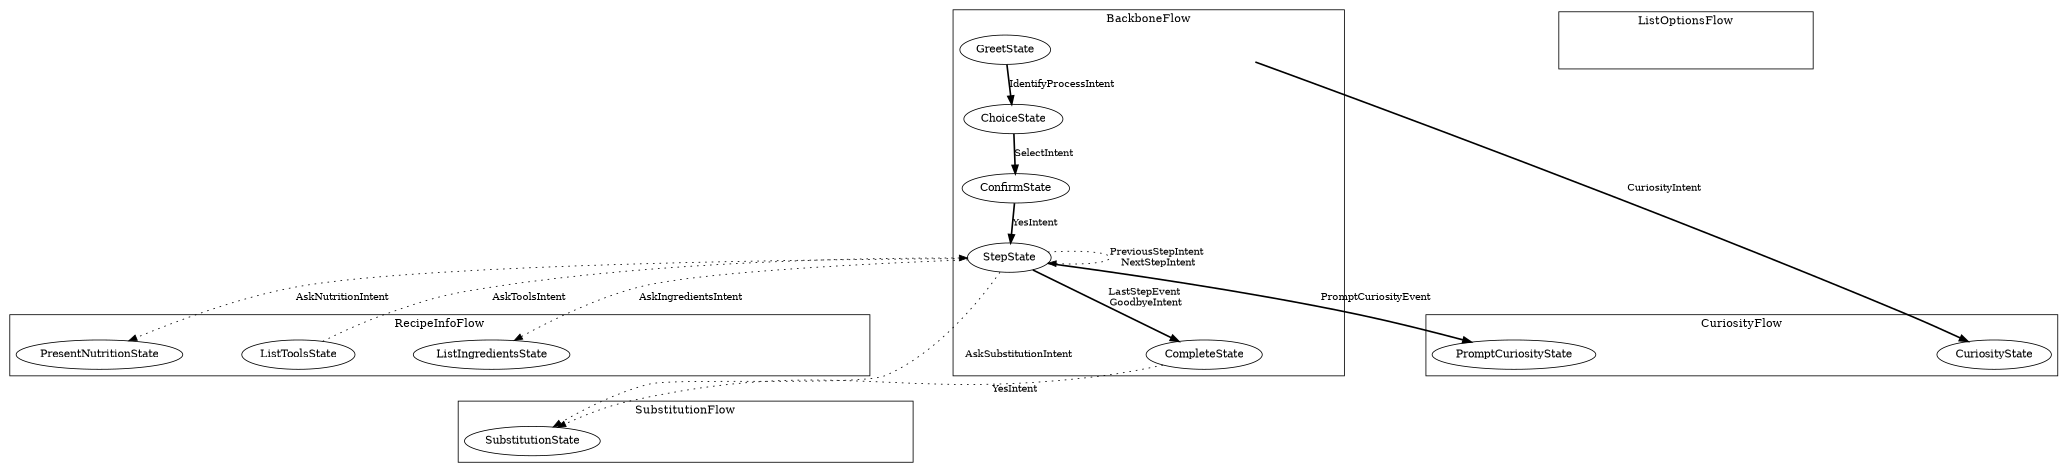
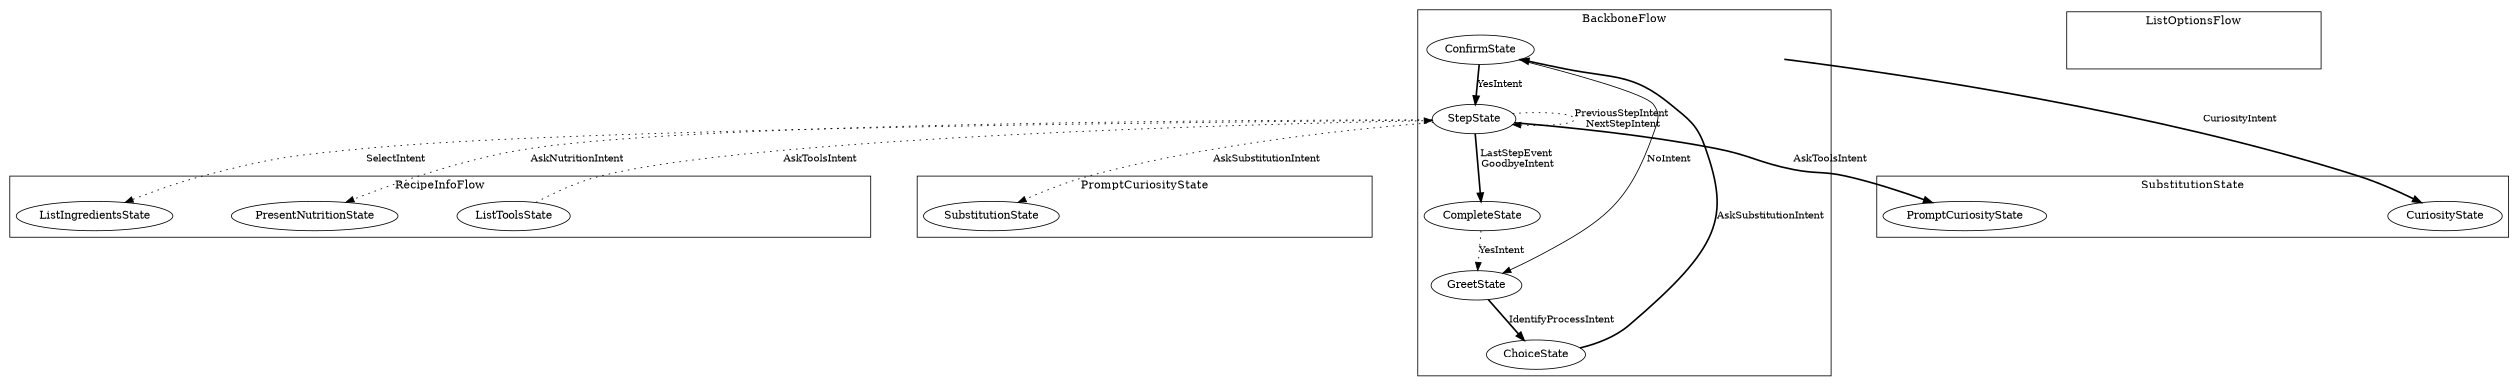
edge "ConfirmState" -> "GreetState": added, label "NoIntent"
edge "ChoiceState" -> "ConfirmState": label "SelectIntent" -> "AskSubstitutionIntent"
edge "StepState" -> "ListIngredientsState": label "AskIngredientsIntent" -> "SelectIntent"
edge "StepState" -> "PromptCuriosityState": label "PromptCuriosityEvent" -> "AskToolsIntent"
cluster "CuriosityFlow": label "CuriosityFlow" -> "SubstitutionState"
edge "CompleteState" -> "SubstitutionState": now "CompleteState" -> "GreetState"
cluster "SubstitutionFlow": label "SubstitutionFlow" -> "PromptCuriosityState"
